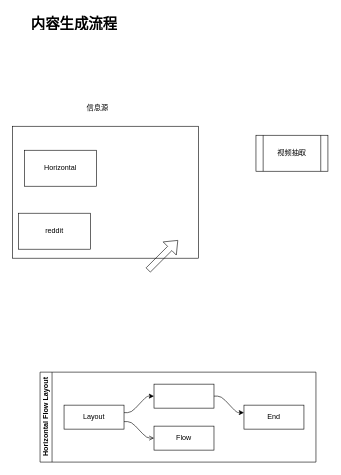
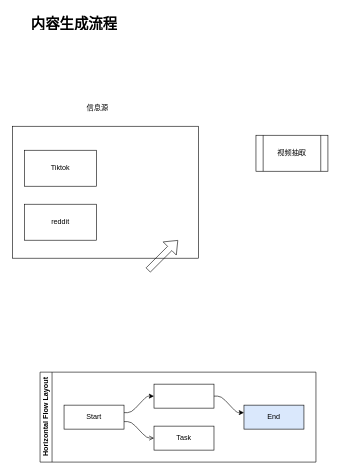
node "Horizontal": label "Horizontal" -> "Tiktok"
node "reddit": moved (54, 231) -> (60, 222)
node "Layout": label "Layout" -> "Start"
node "End": fillcolor #ffffff -> #dae8fc
node "Flow": label "Flow" -> "Task"
